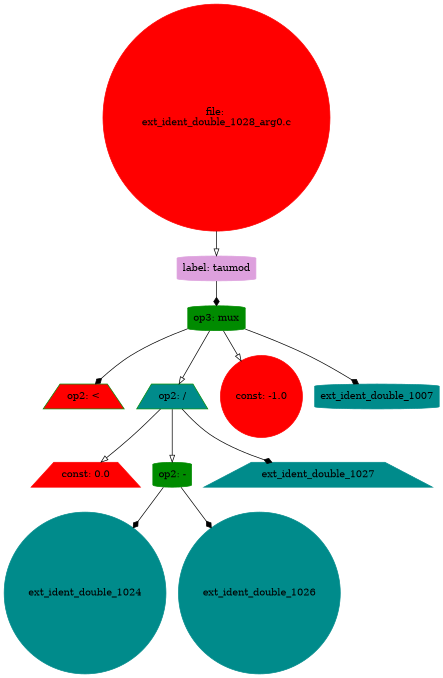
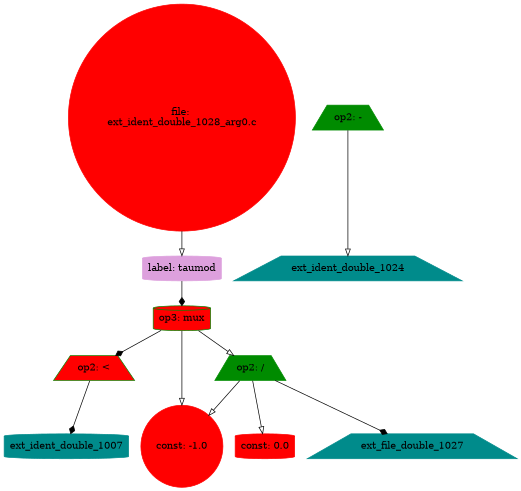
node "op3: mux": fillcolor green4 -> red1
edge "op3: mux" -> "ext_ident_double_1007": now "op2: <" -> "ext_ident_double_1007"
node "op2: /": fillcolor cyan4 -> green4
edge "op2: /" -> "op2: -": now "op2: /" -> "const: -1.0"
node "const: 0.0": shape trapezium -> cylinder
node "op2: -": shape cylinder -> trapezium
node "ext_ident_double_1027": label "ext_ident_double_1027" -> "ext_file_double_1027"
edge "op2: -" -> "ext_ident_double_1024": arrowhead diamond -> onormal
node "ext_ident_double_1024": shape circle -> trapezium
node "ext_ident_double_1026": removed
